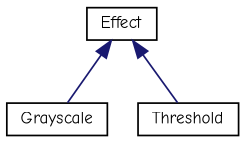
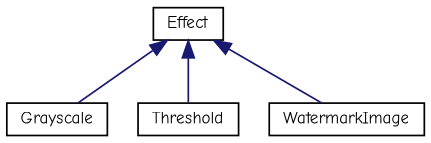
node "WatermarkImage": added
